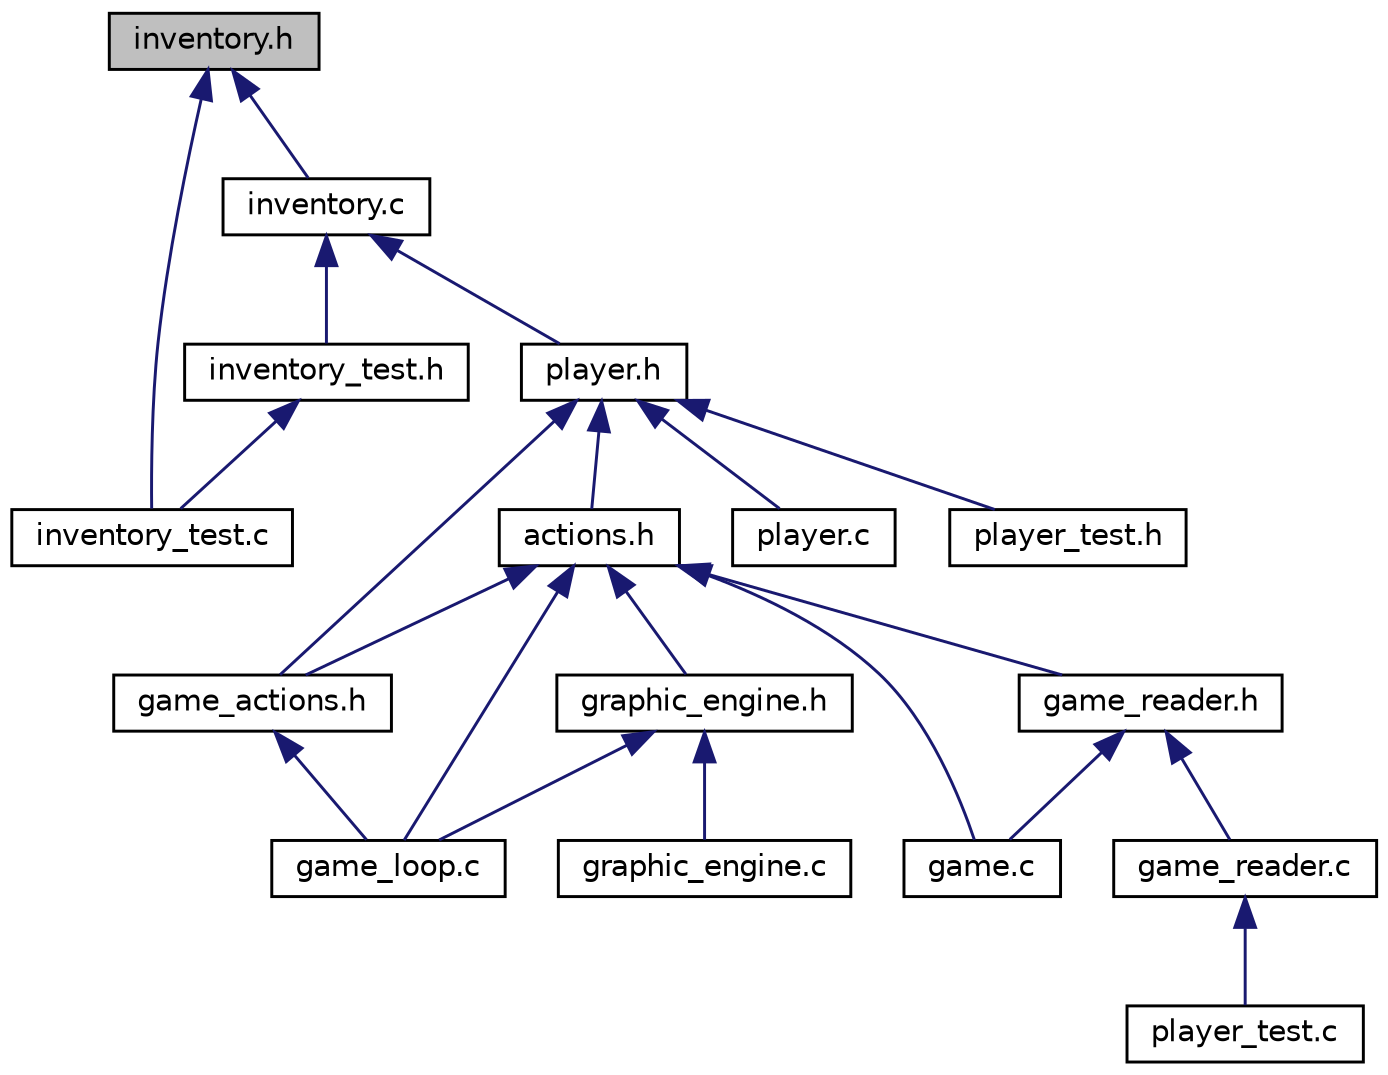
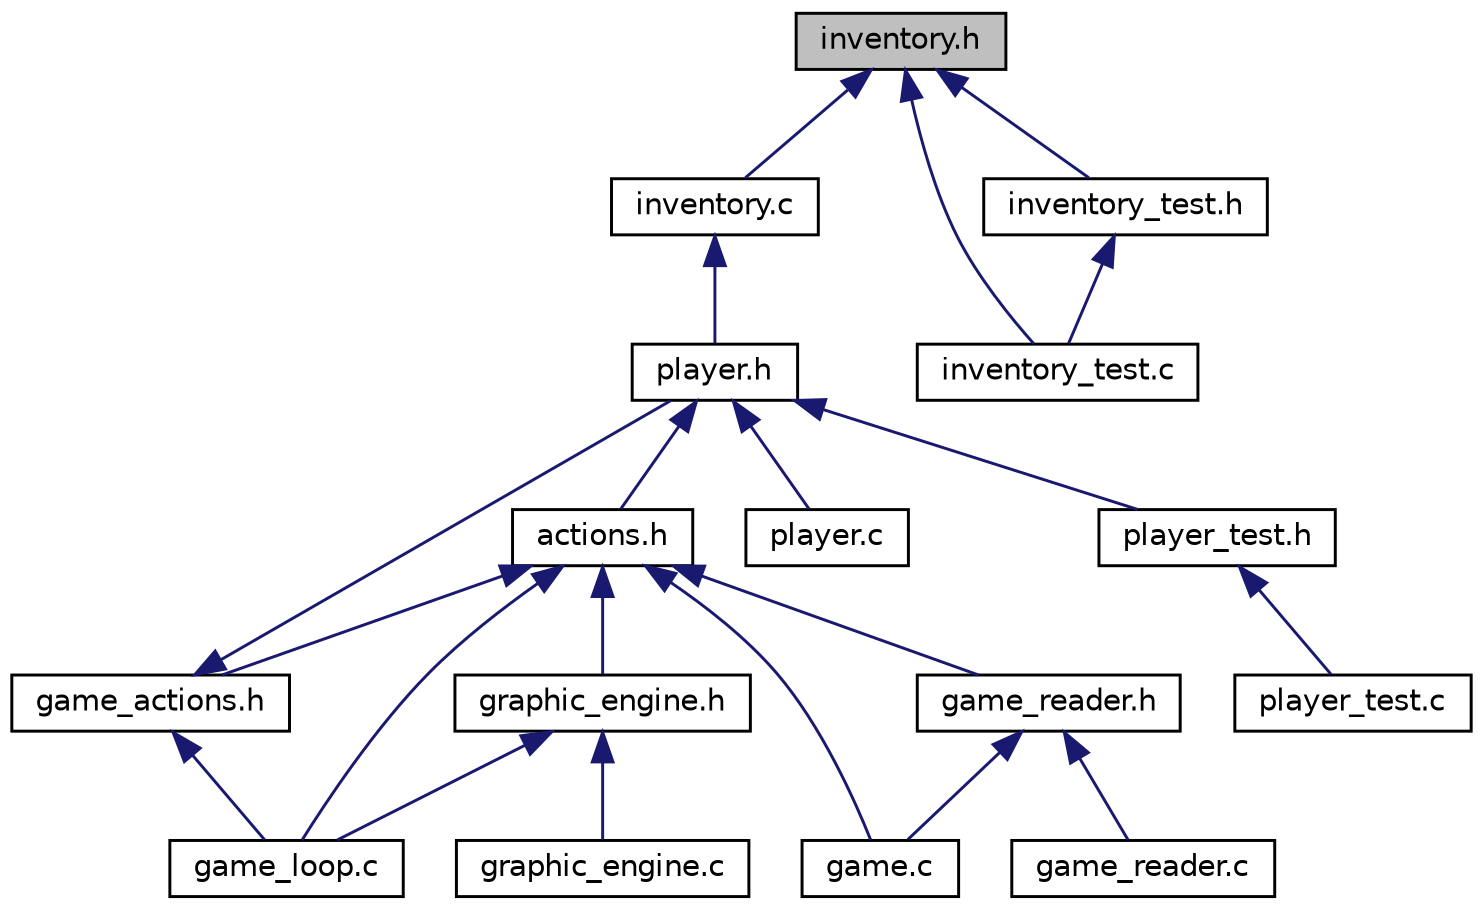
edge "inventory_test.h" -> "inventory.c": now "inventory_test.h" -> "inventory.h"
edge "game_actions.h" -> "player.h": reversed
edge "player_test.c" -> "game_reader.c": now "player_test.c" -> "player_test.h"
